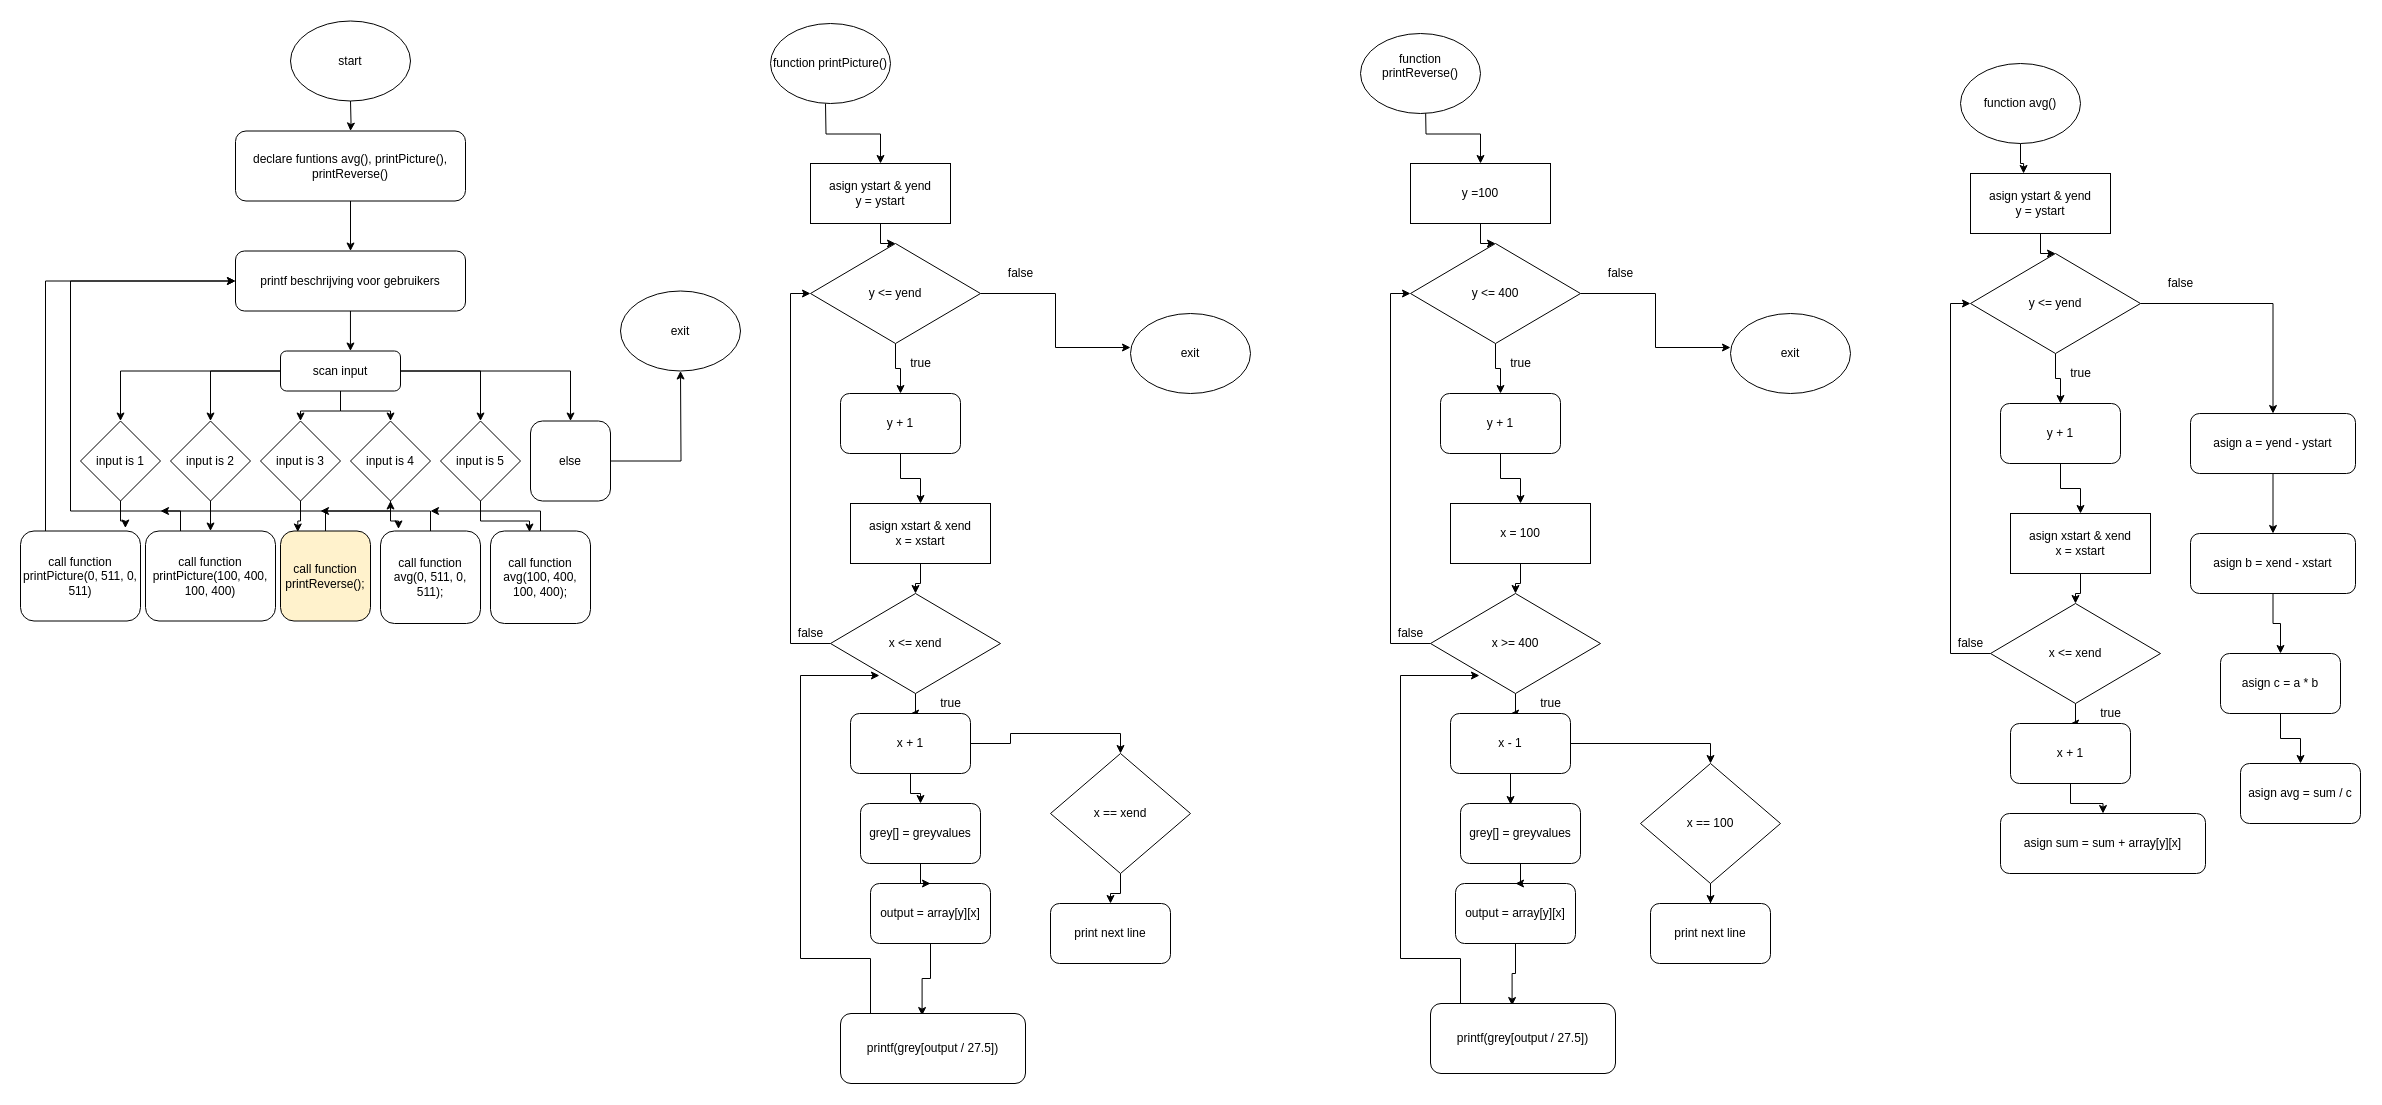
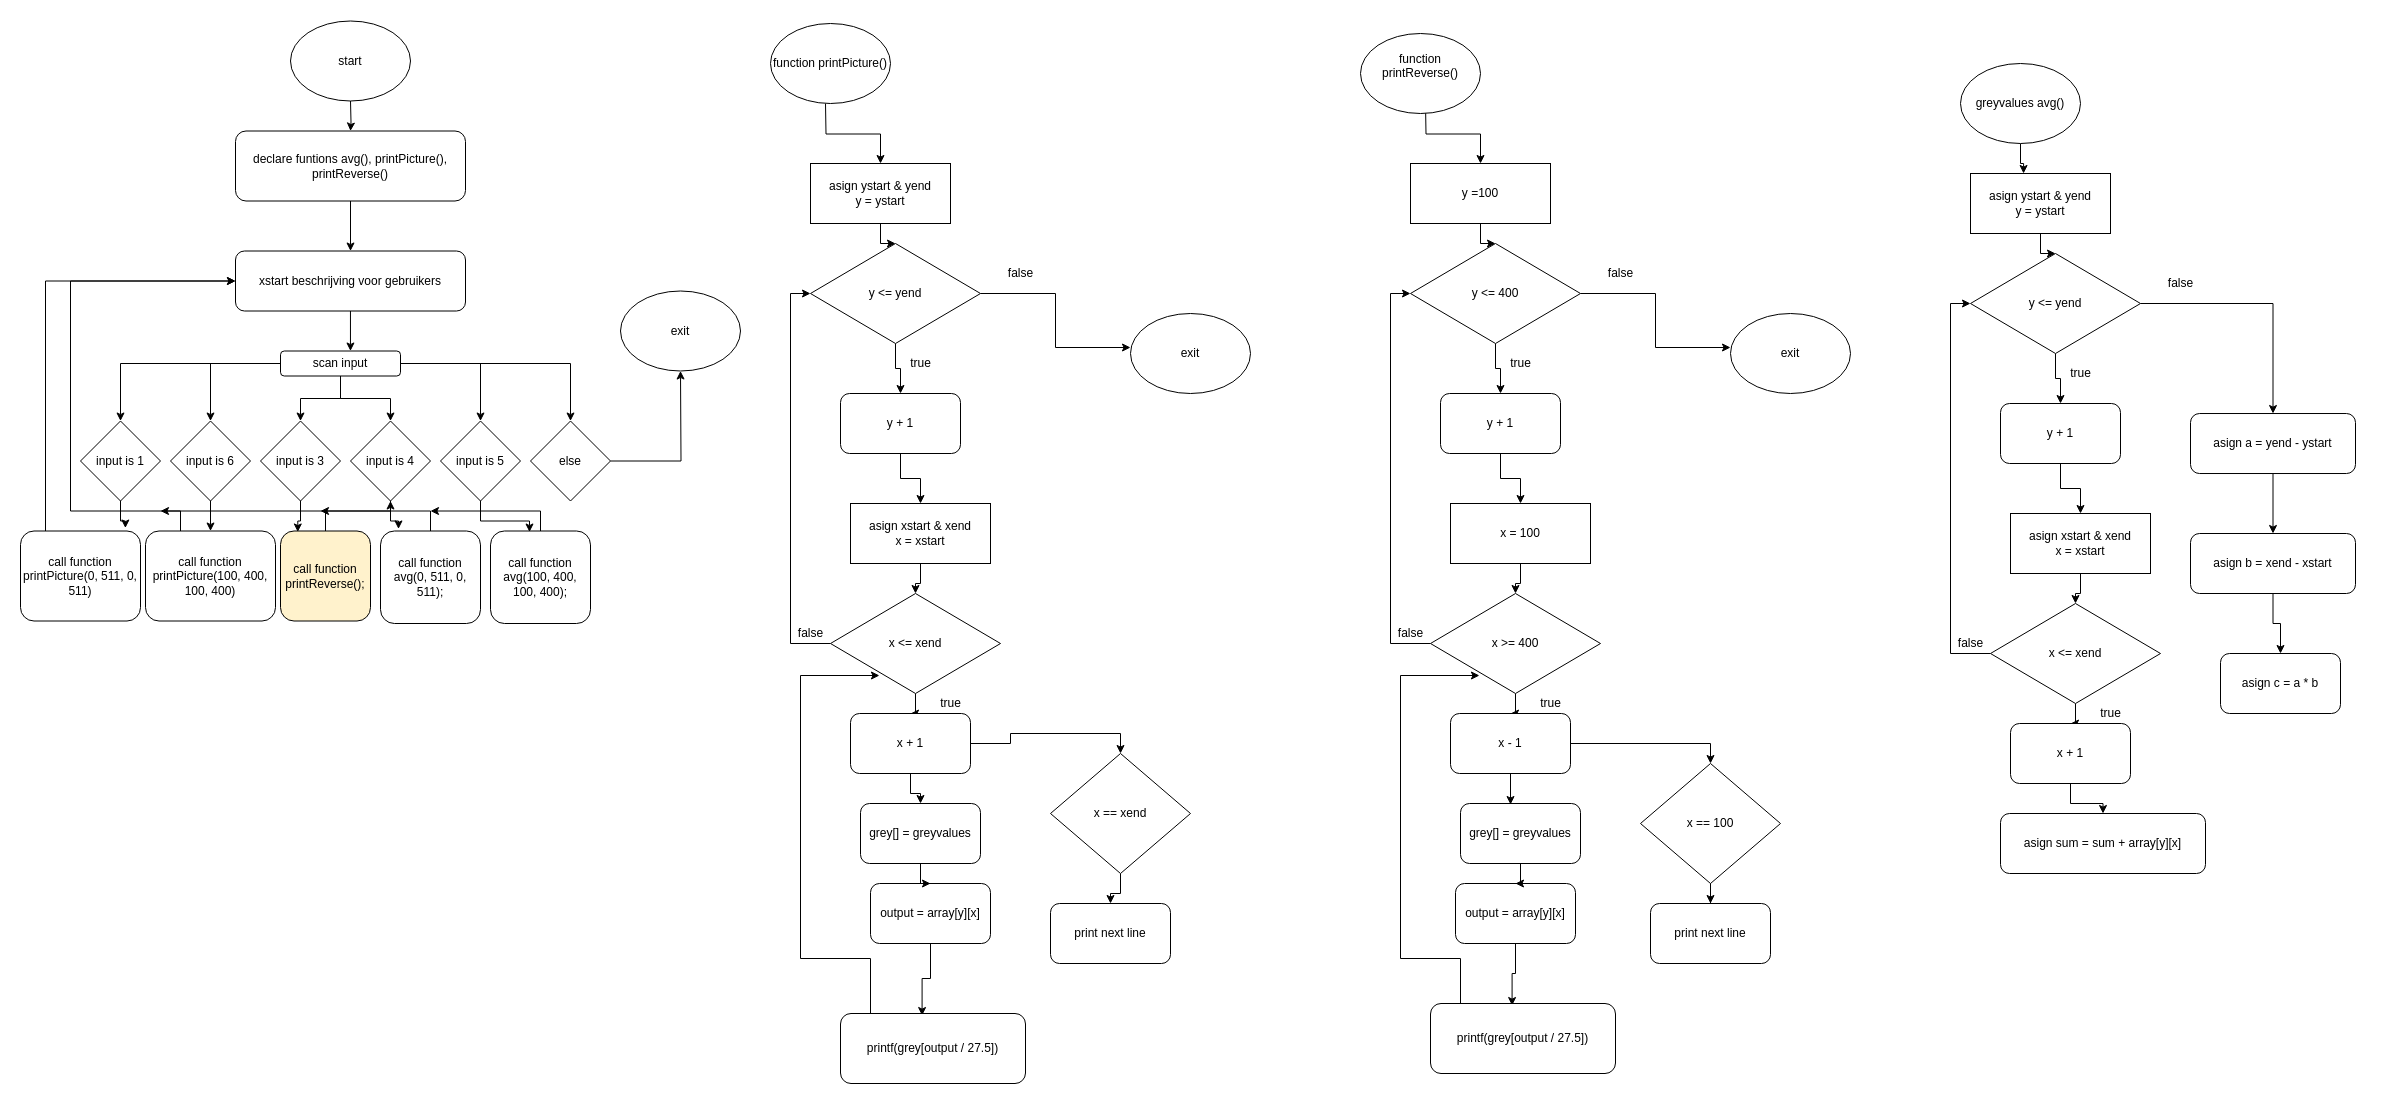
node "function avg()": label "function avg()" -> "greyvalues avg()"
node "printf beschrijving voor gebruikers": label "printf beschrijving voor gebruikers" -> "xstart beschrijving voor gebruikers"
node "scan input": size 120x40 -> 120x25
node "else": shape rounded rectangle -> diamond
node "input is 2": label "input is 2" -> "input is 6"
edge "asign c = a * b" -> "asign avg = sum / c": removed
node "asign avg = sum / c": removed
